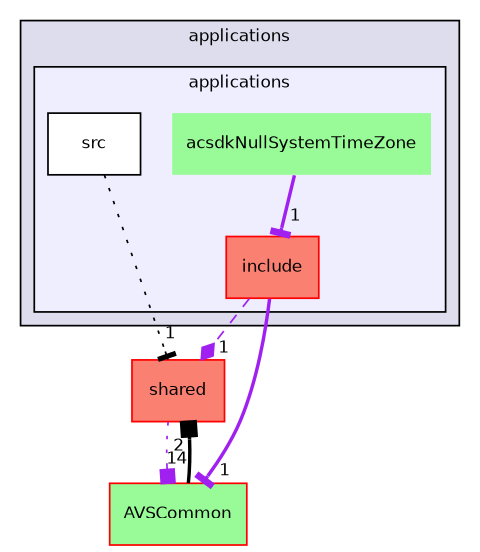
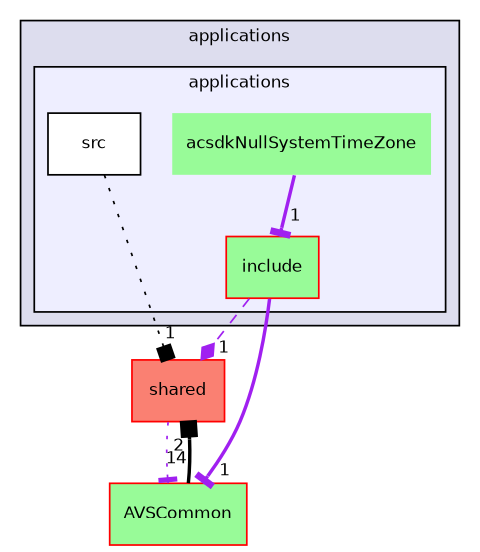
edge "src" -> "shared": arrowhead tee -> box
node "include": fillcolor salmon -> palegreen
edge "shared" -> "AVSCommon": arrowhead box -> tee
